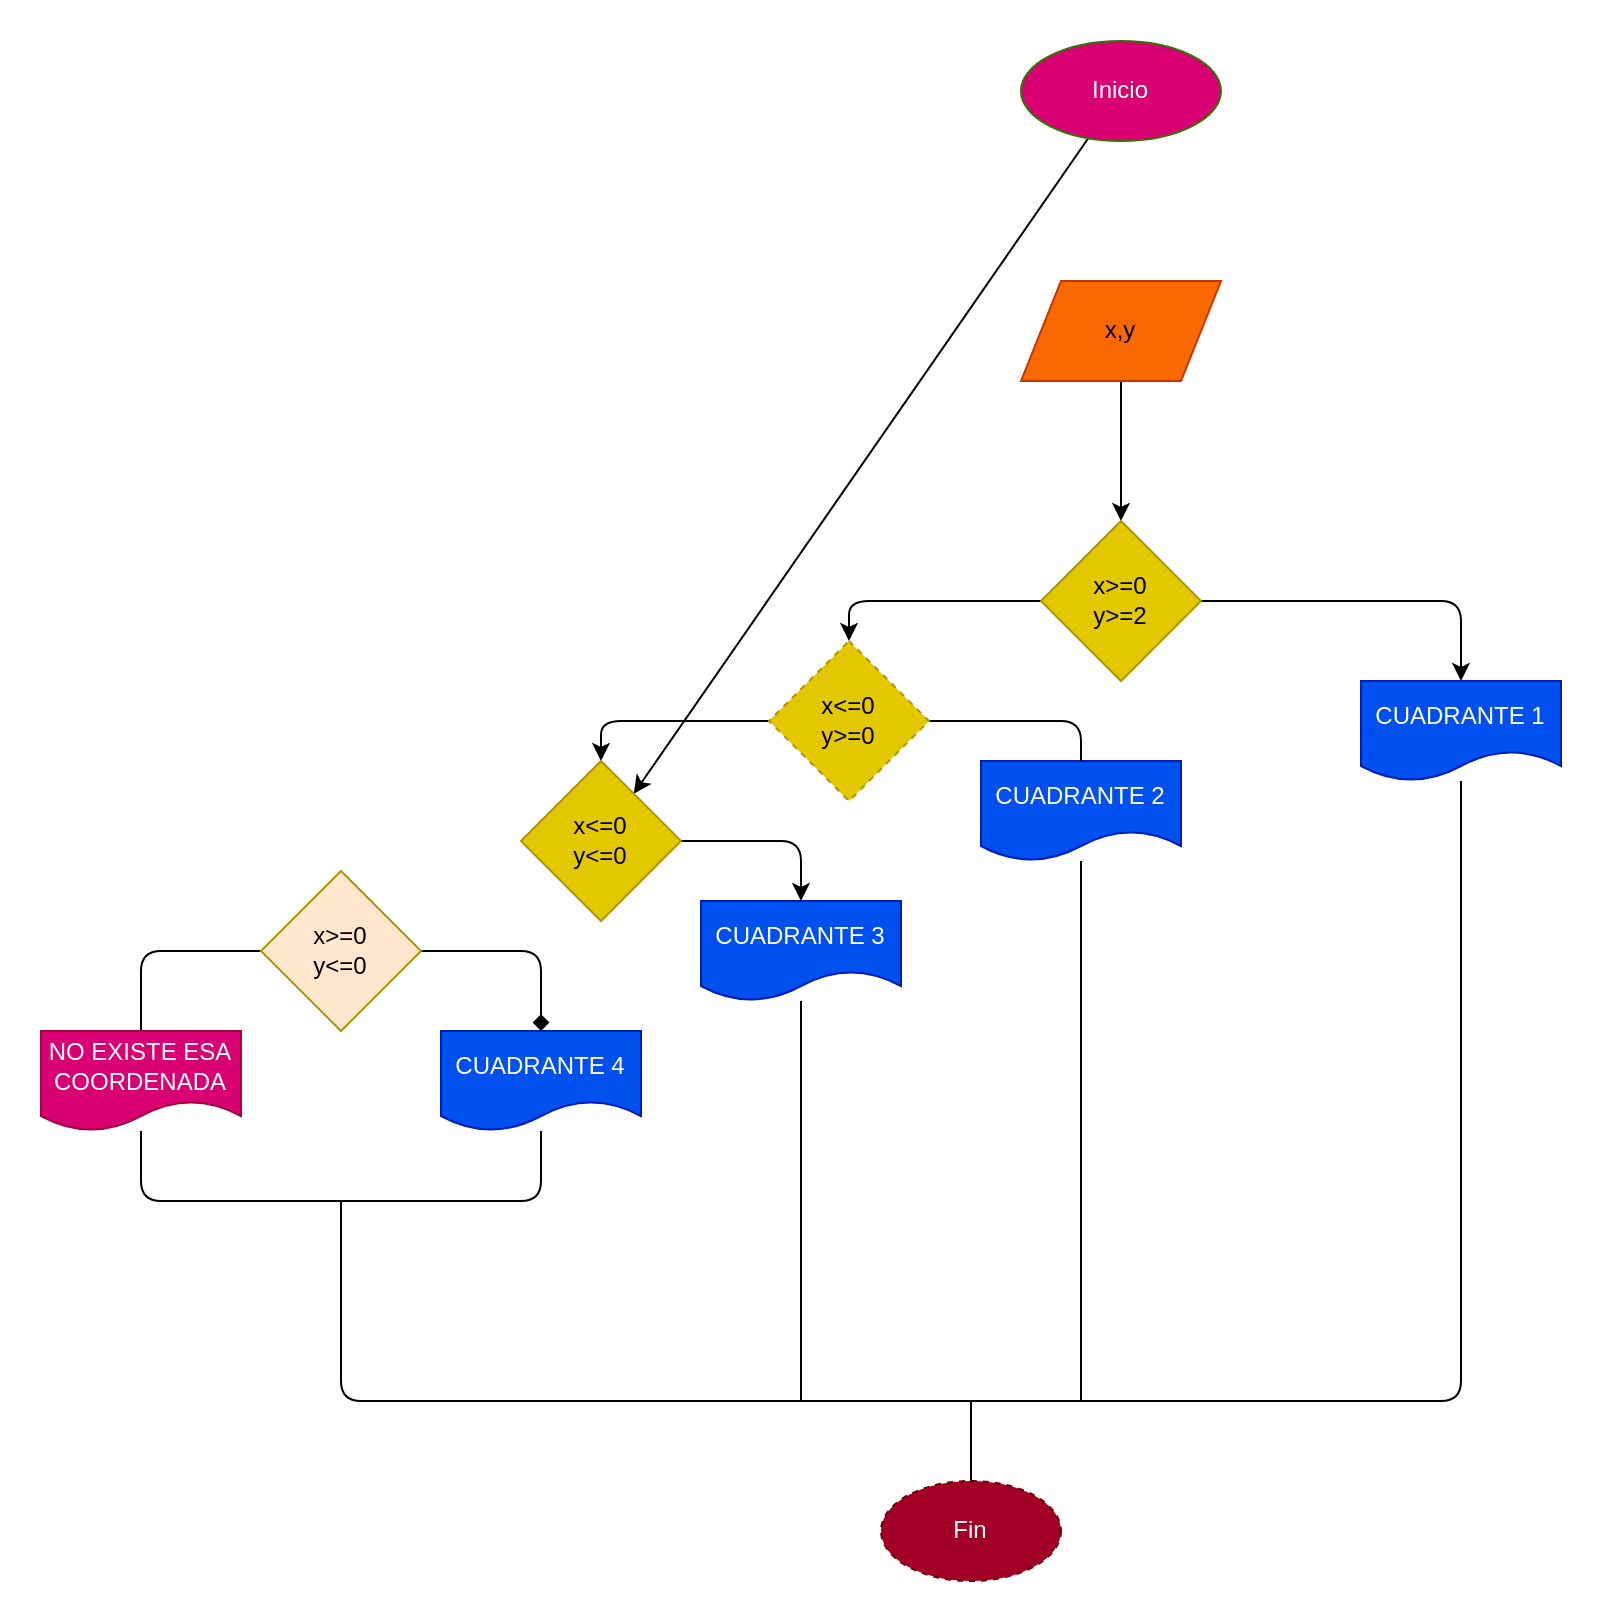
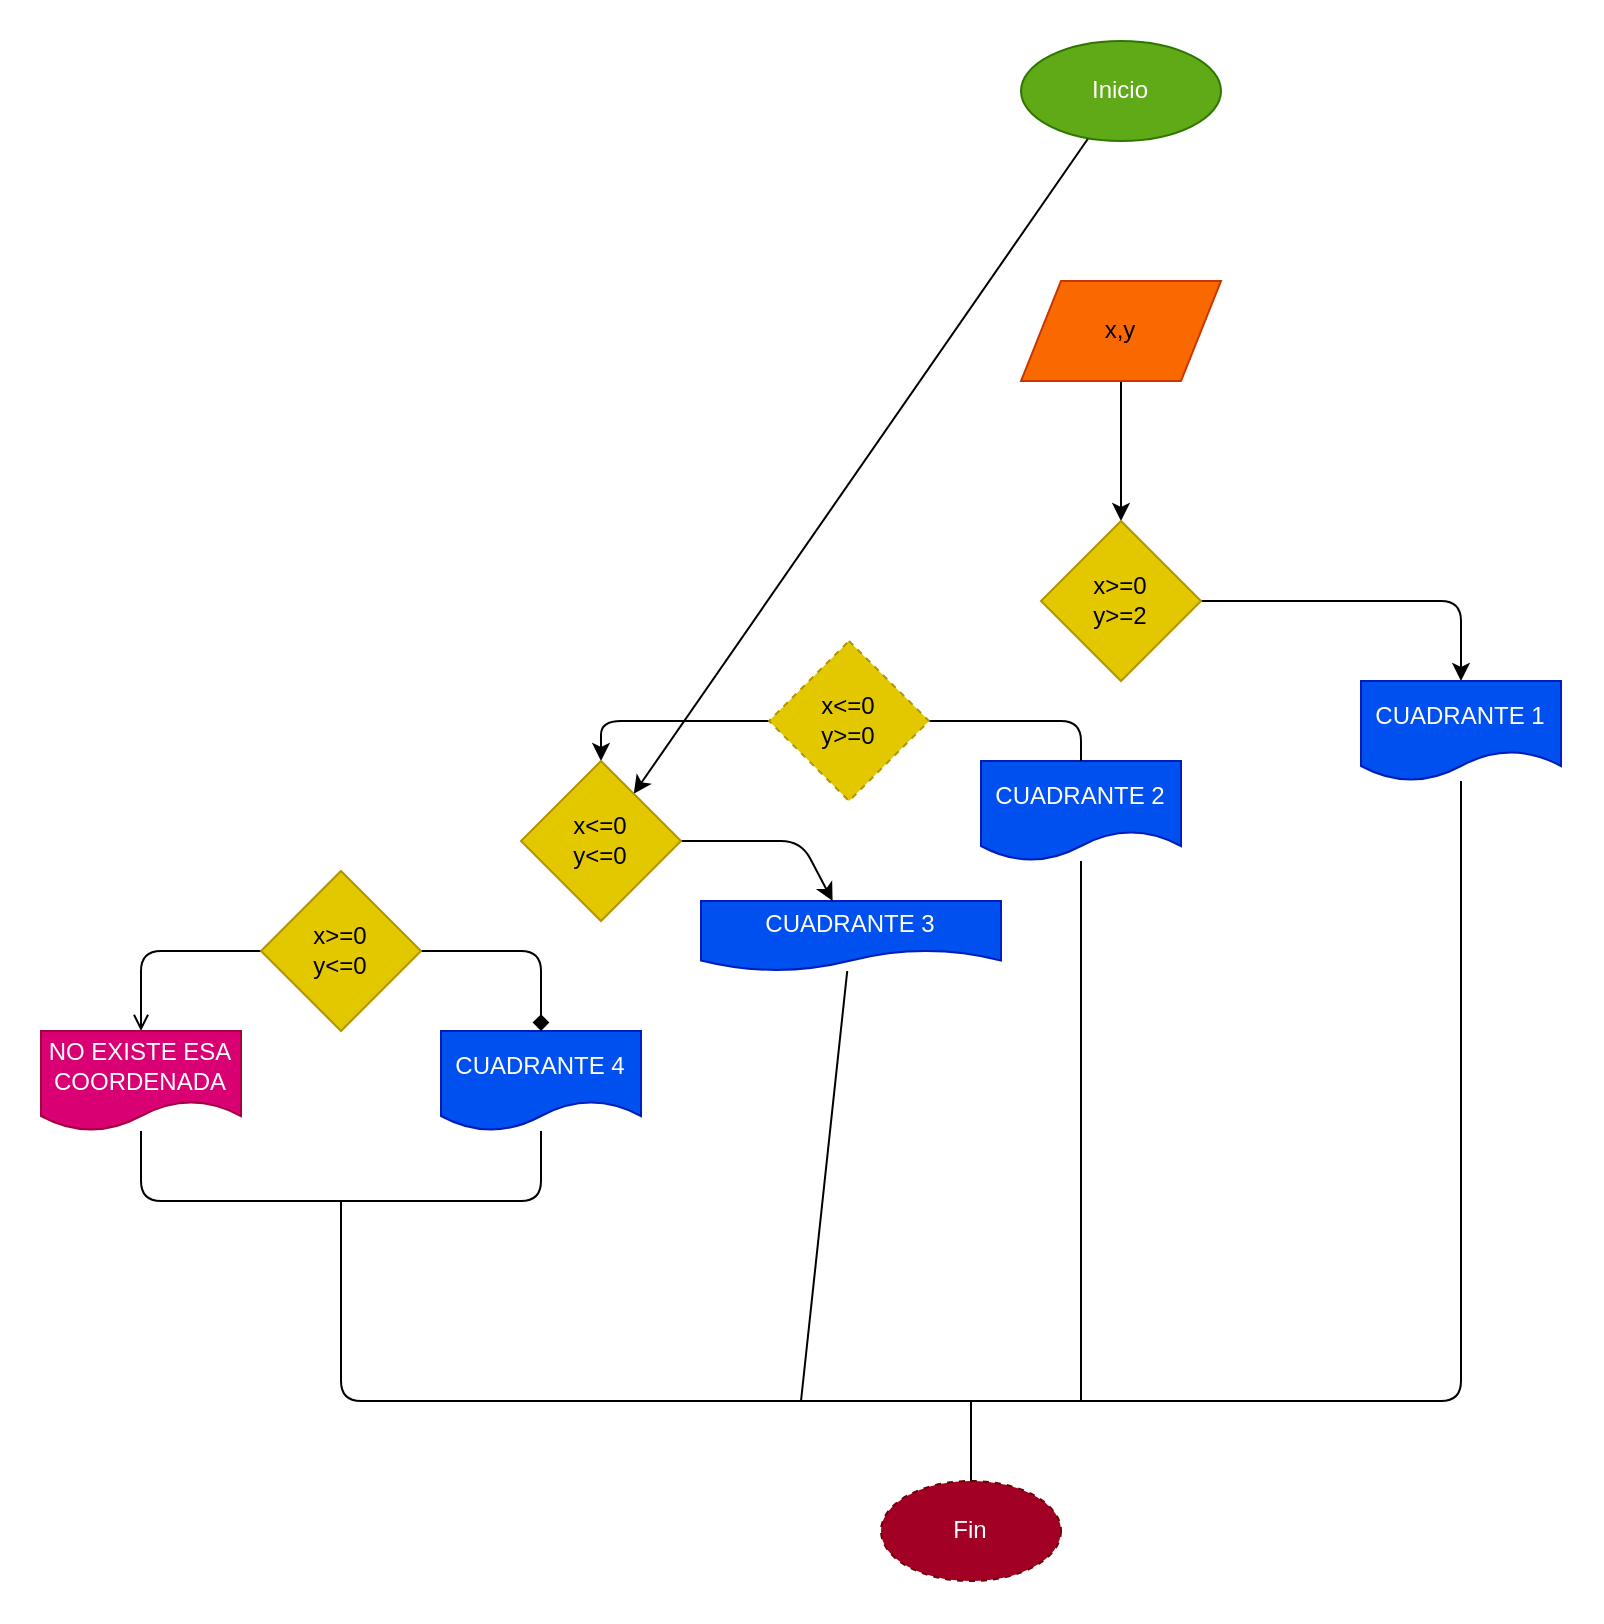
node "Inicio": fillcolor #d80073 -> #60a917
edge "x>=0 y>=2" -> "x<=0 y>=0": removed
node "x>=0 y<=0": fillcolor #ffe6cc -> #e3c800
node "CUADRANTE 3": size 200x100 -> 300x70
edge "x>=0 y<=0" -- "NO EXISTE ESA COORDENADA": arrowhead none -> open
